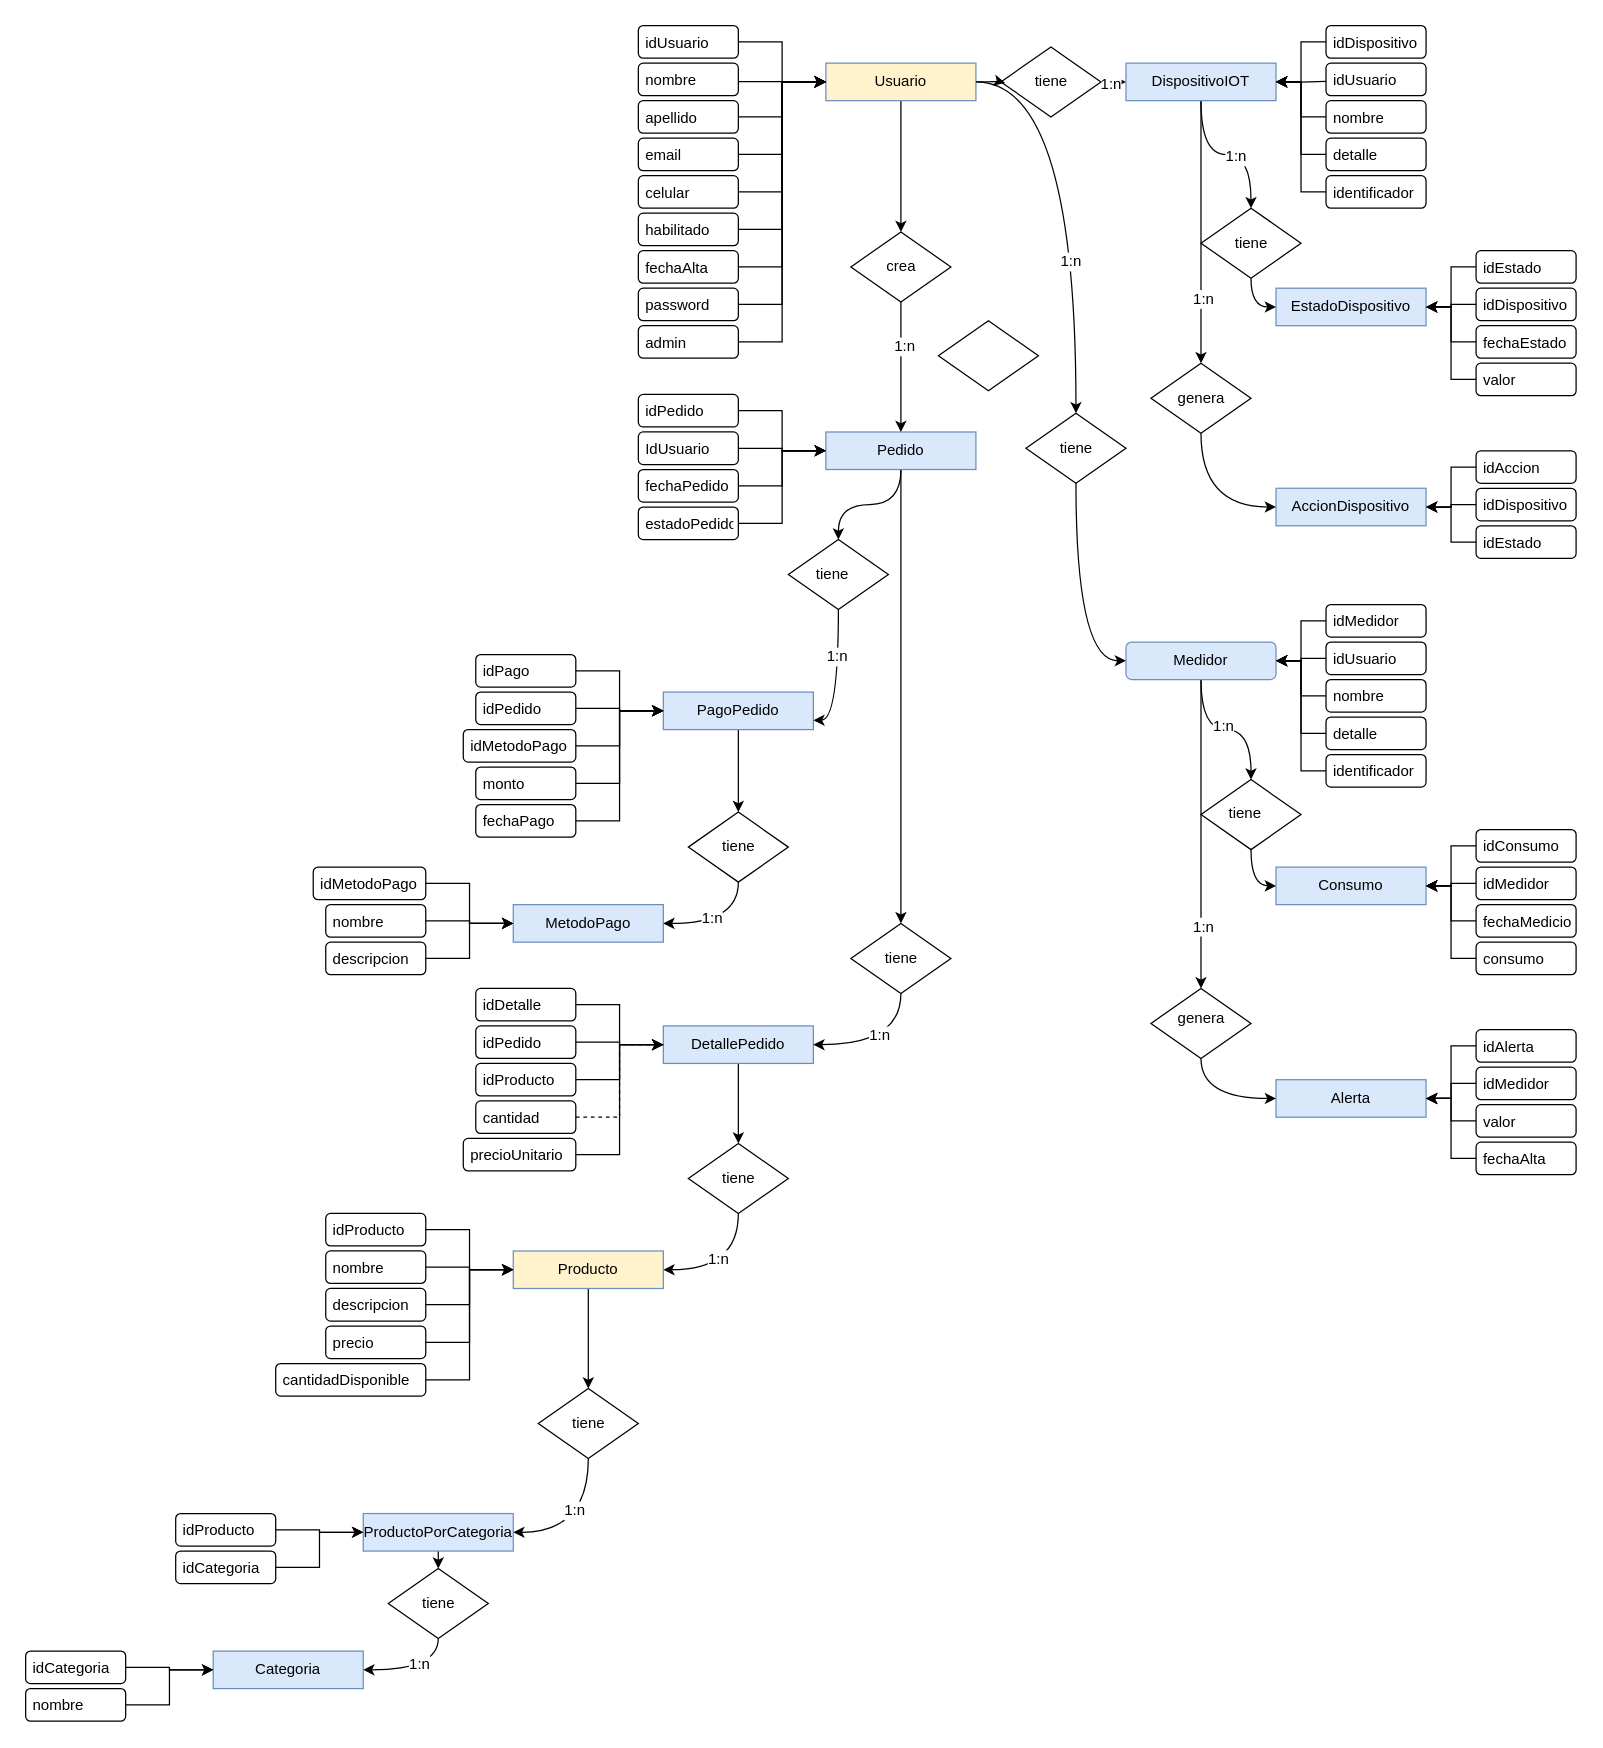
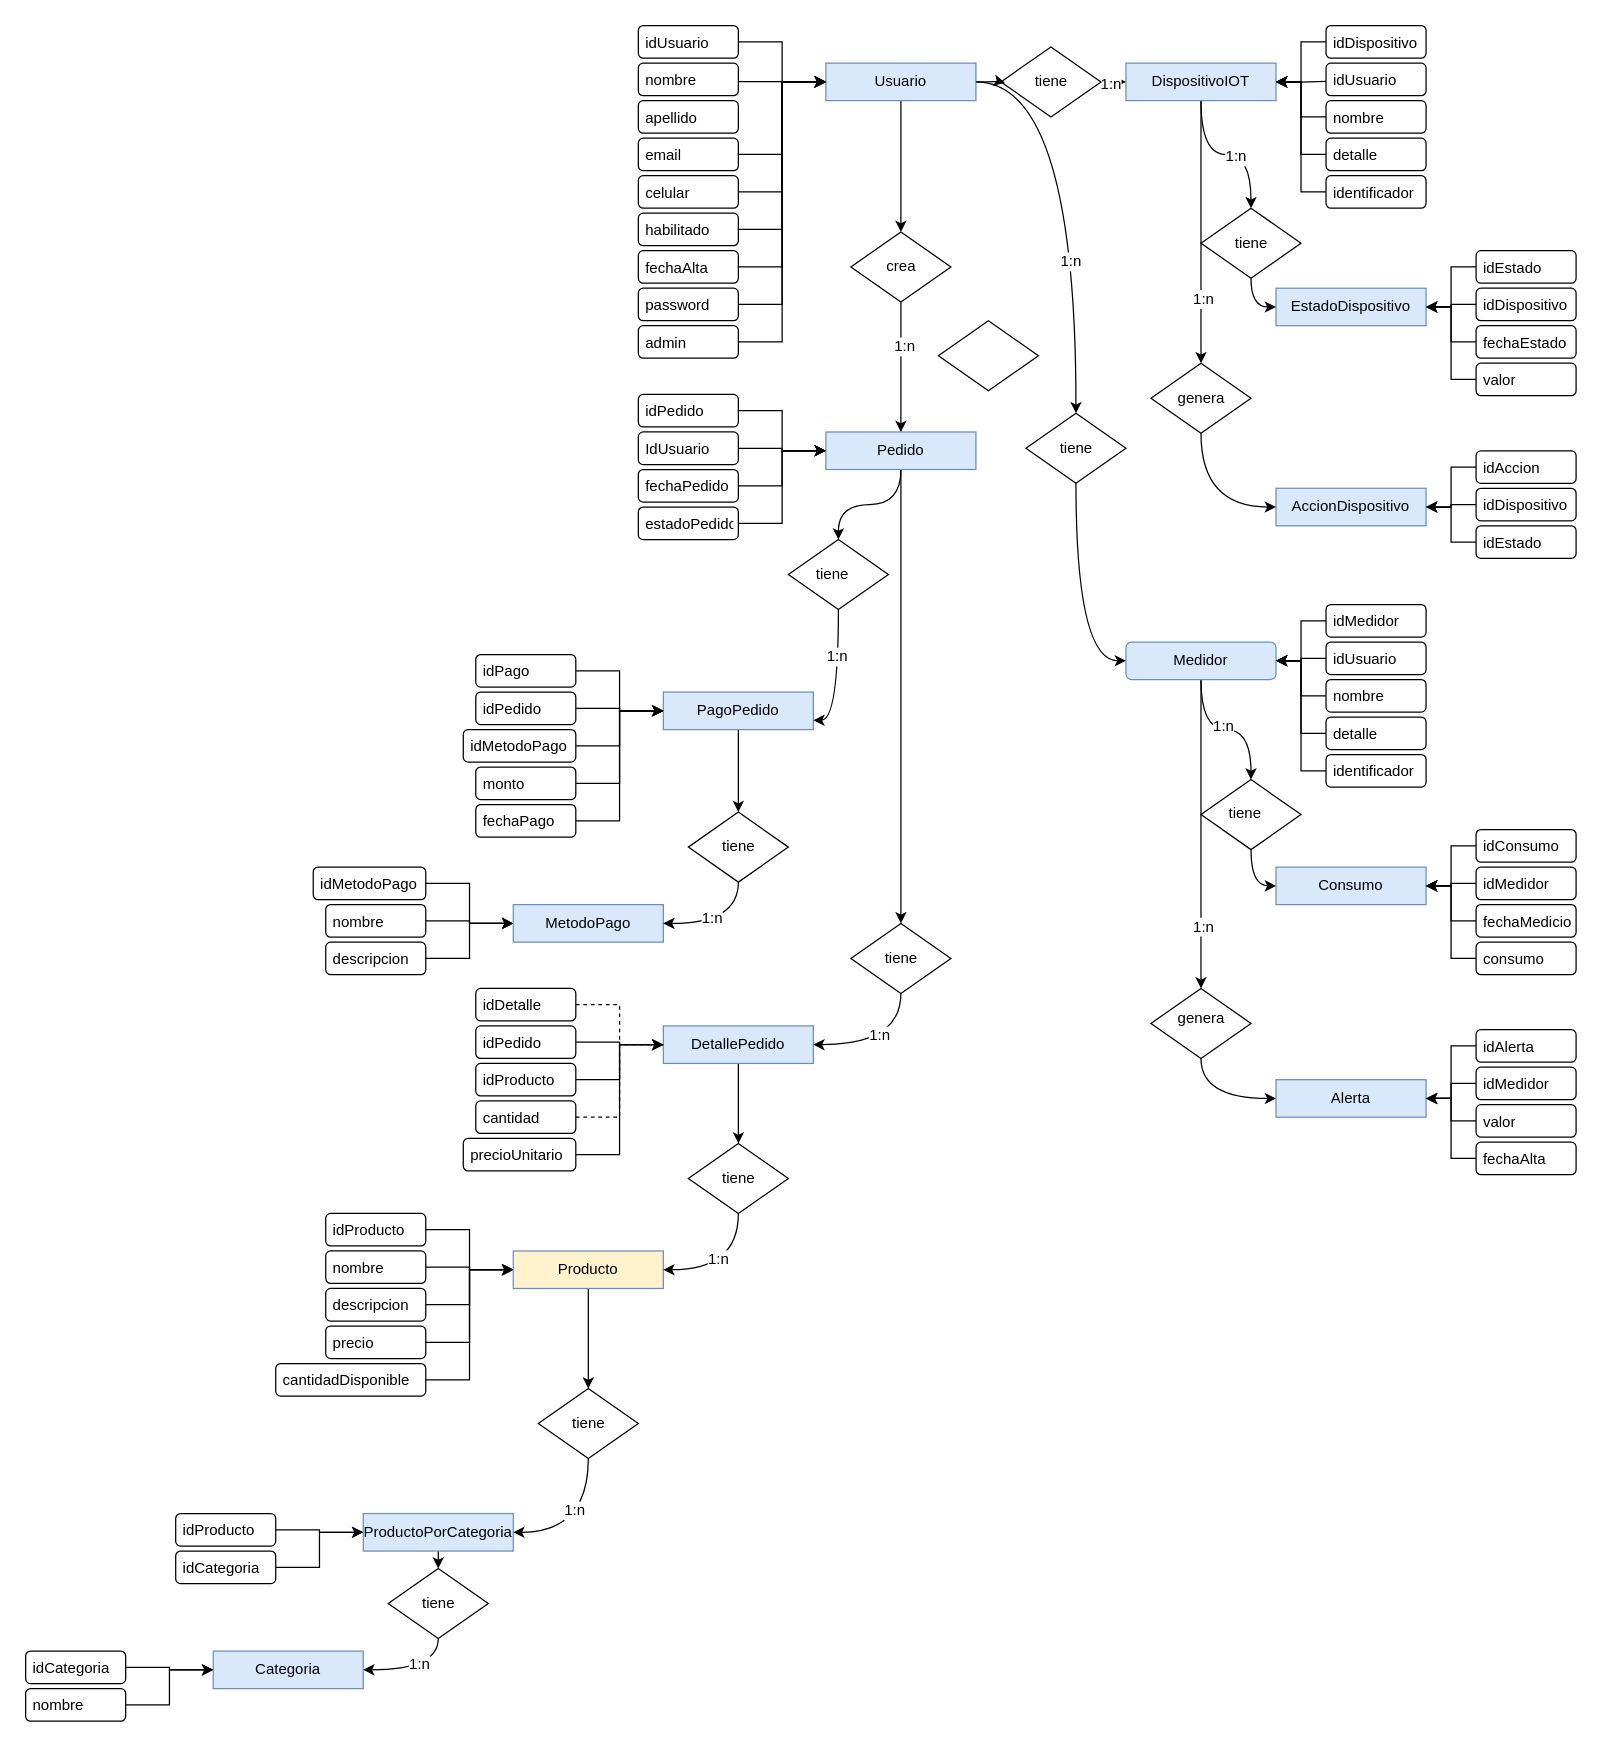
node "Usuario": fillcolor #fff2cc -> #dae8fc
edge "apellido" -> "Usuario": removed
edge "idDetalle" -> "DetallePedido": style solid -> dashed
